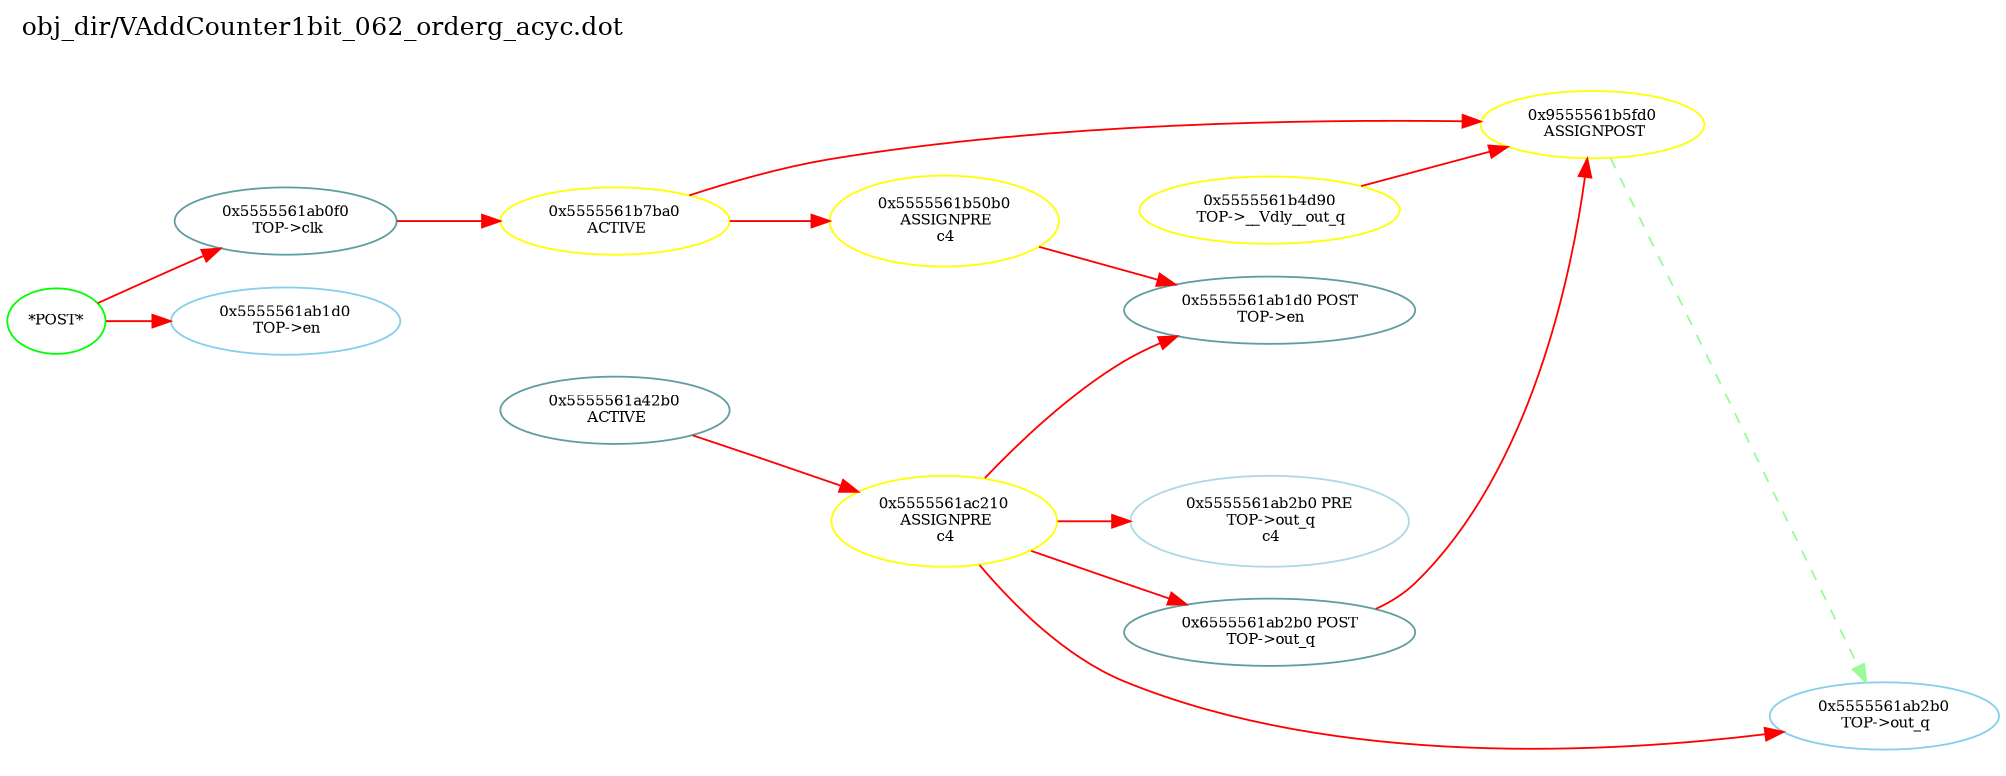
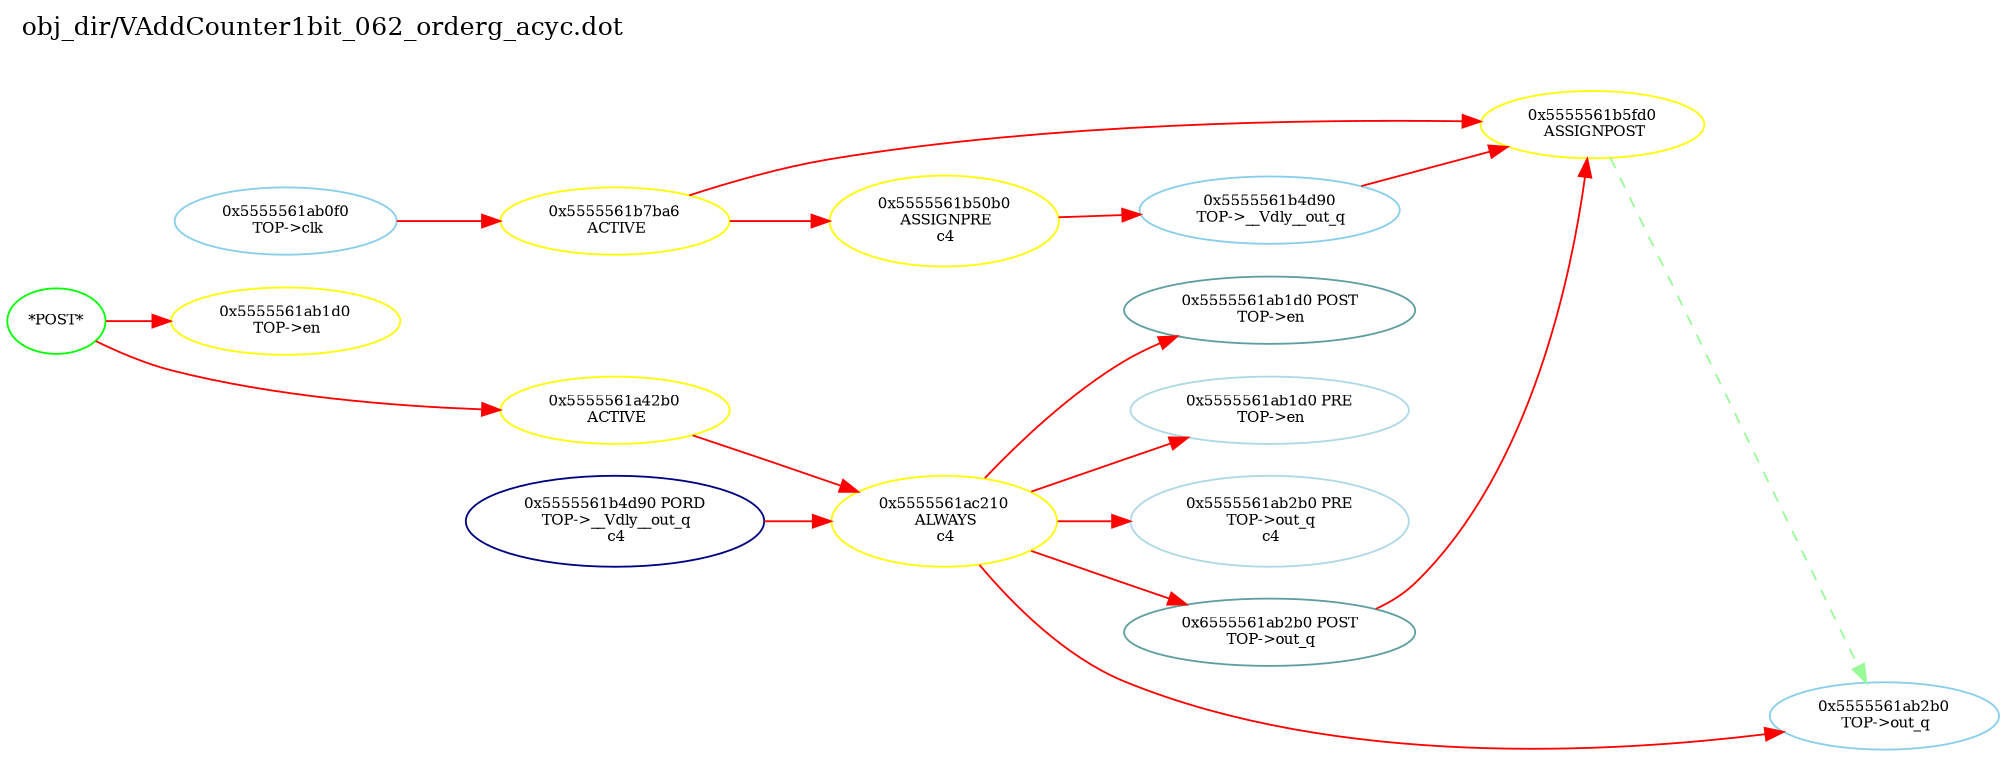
node "0x9555561b5fd0 ASSIGNPOST": label "0x9555561b5fd0 ASSIGNPOST" -> "0x5555561b5fd0 ASSIGNPOST"
node "0x5555561b4d90 TOP->__Vdly__out_q": color yellow -> skyblue
node "0x5555561ab0f0 TOP->clk": color CadetBlue -> skyblue
node "0x5555561b7ba0 ACTIVE": label "0x5555561b7ba0 ACTIVE" -> "0x5555561b7ba6 ACTIVE"
edge "0x5555561b50b0 ASSIGNPRE c4" -> "0x5555561ab1d0 POST TOP->en": now "0x5555561b50b0 ASSIGNPRE c4" -> "0x5555561b4d90 TOP->__Vdly__out_q"
edge "*POST*" -> "0x5555561ab0f0 TOP->clk": now "*POST*" -> "0x5555561a42b0 ACTIVE"
node "0x5555561ab1d0 TOP->en": color skyblue -> yellow
node "0x5555561a42b0 ACTIVE": color CadetBlue -> yellow
node "0x5555561ab1d0 PRE TOP->en": added
node "0x5555561b4d90 PORD TOP->__Vdly__out_q c4": added
node "0x5555561ac210 ASSIGNPRE c4": label "0x5555561ac210 ASSIGNPRE c4" -> "0x5555561ac210 ALWAYS c4"
